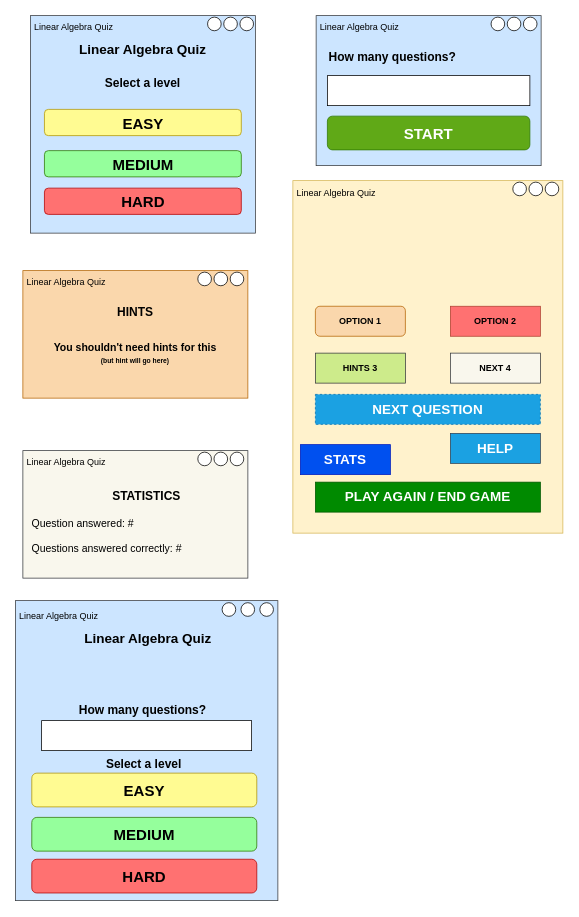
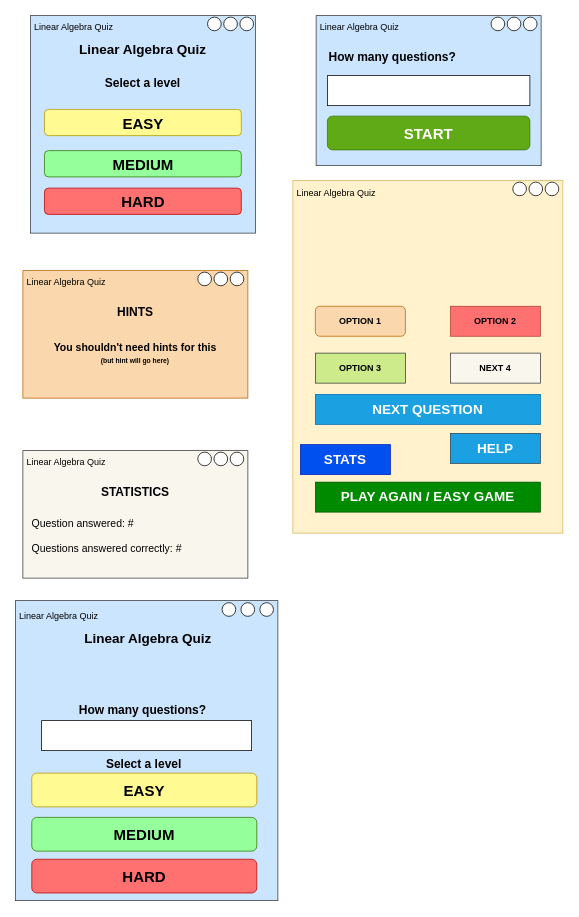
node "HINTS 3": label "HINTS 3" -> "OPTION 3"
node "NEXT QUESTION": style dashed -> solid
node "STATISTICS": moved (147, 495) -> (135, 492)
node "PLAY AGAIN / END GAME": label "PLAY AGAIN / END GAME" -> "PLAY AGAIN / EASY GAME"
